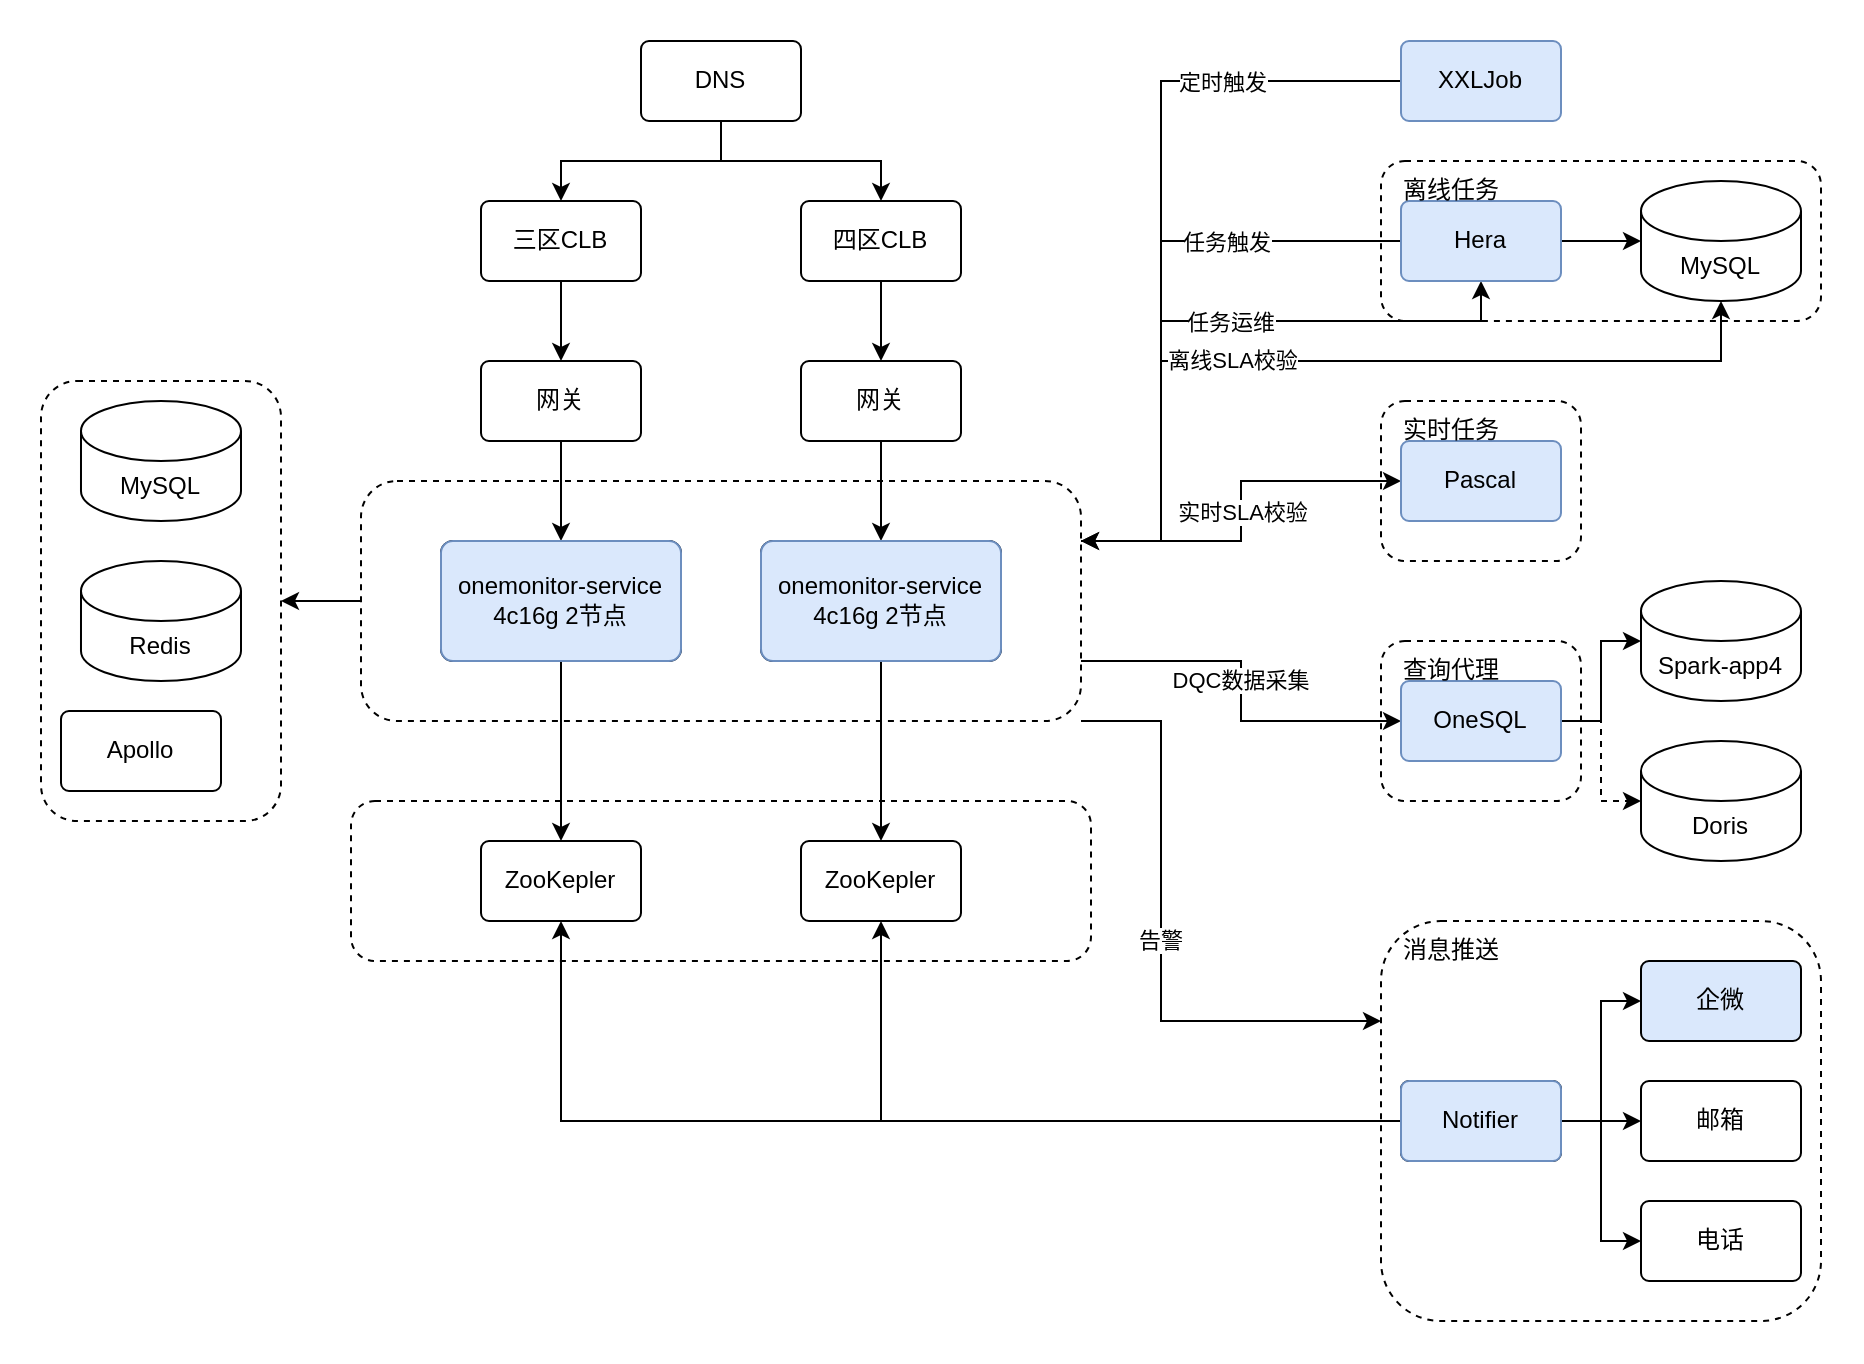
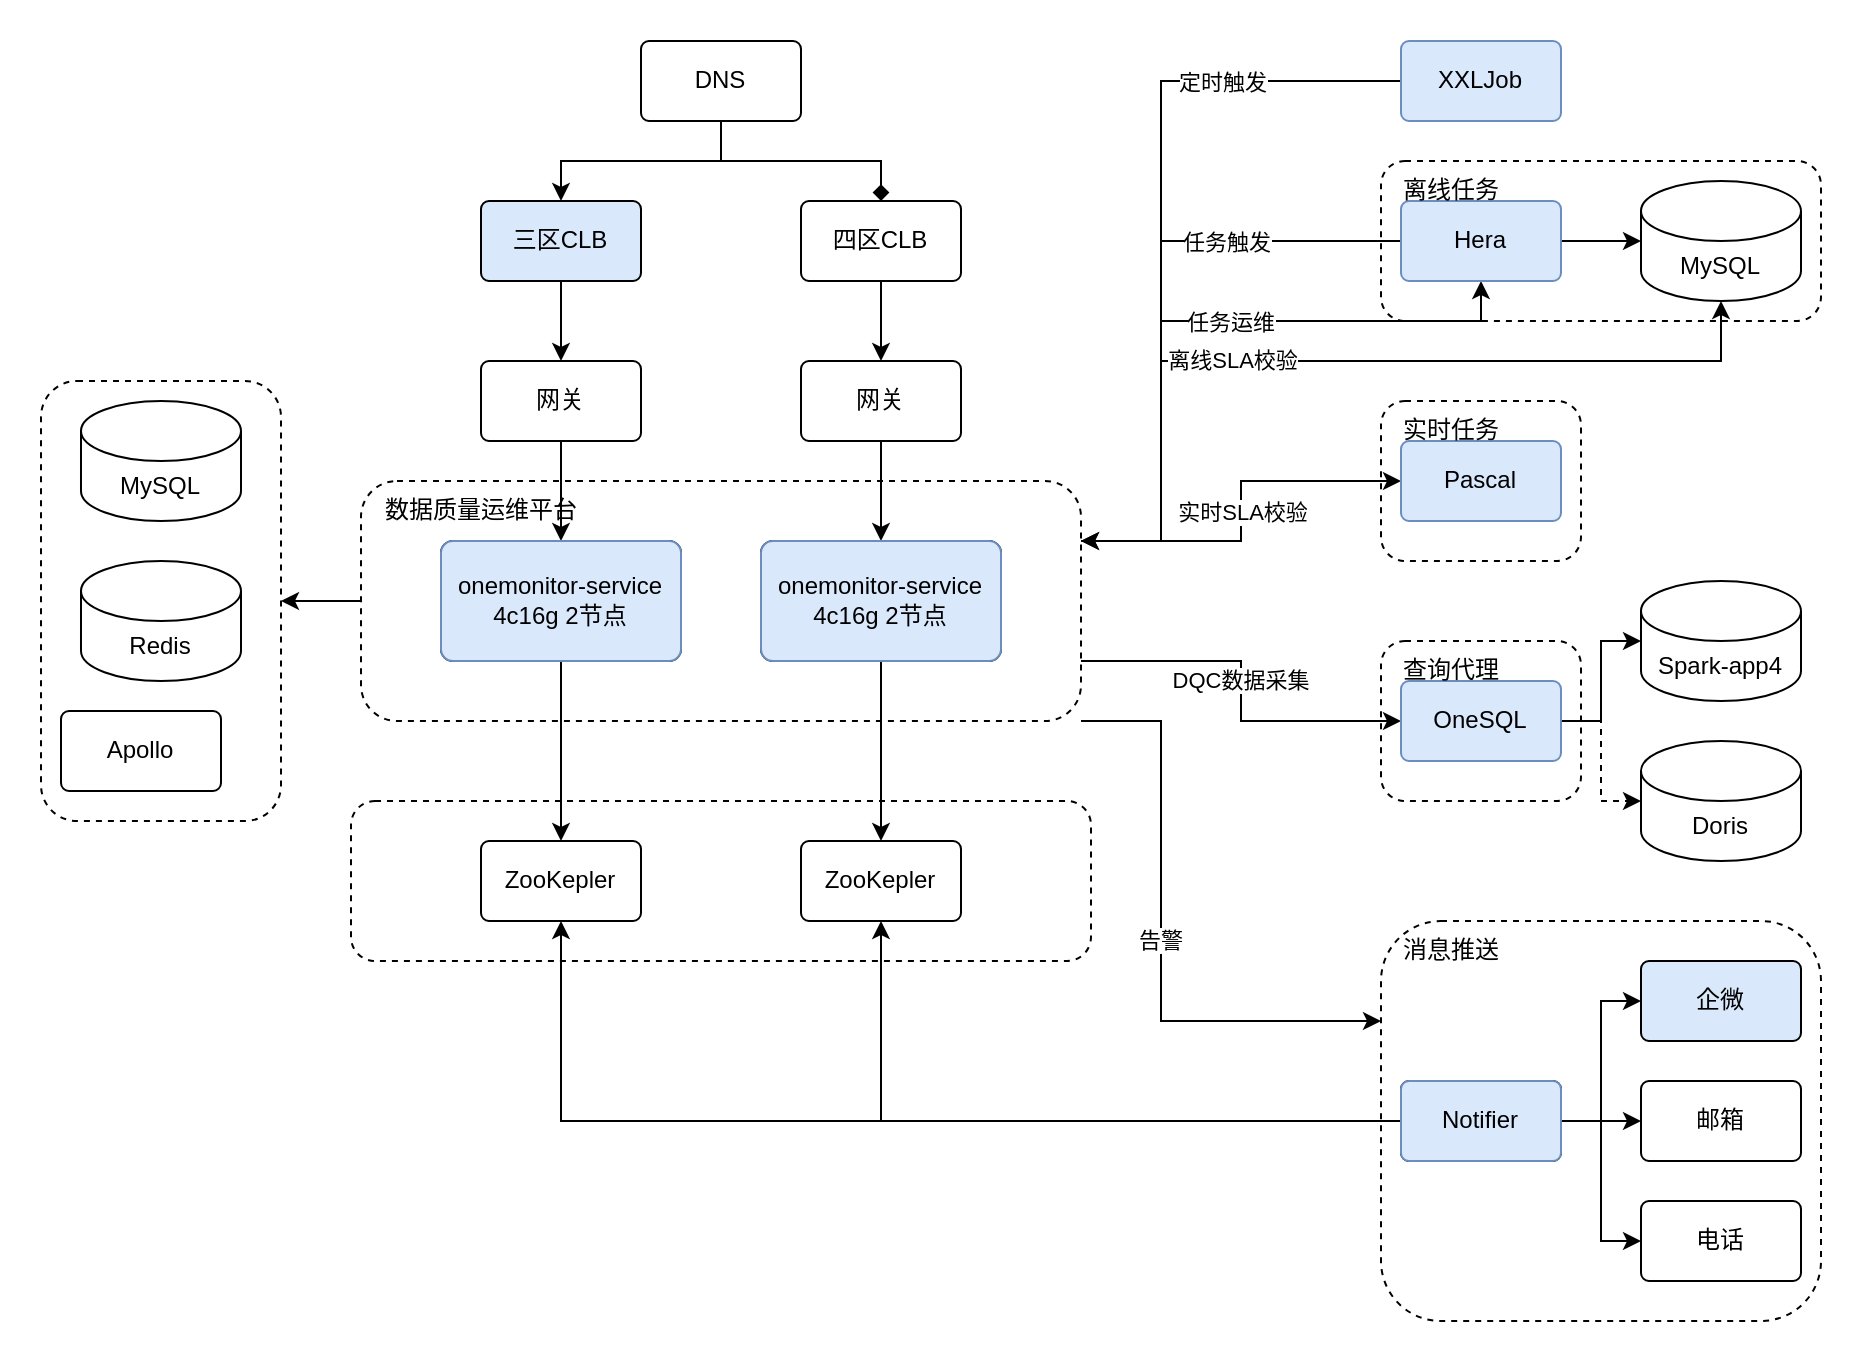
edge "DNS" -> "四区CLB": arrowhead classic -> diamond
node "三区CLB": fillcolor #ffffff -> #dae8fc
node "数据质量运维平台": added
